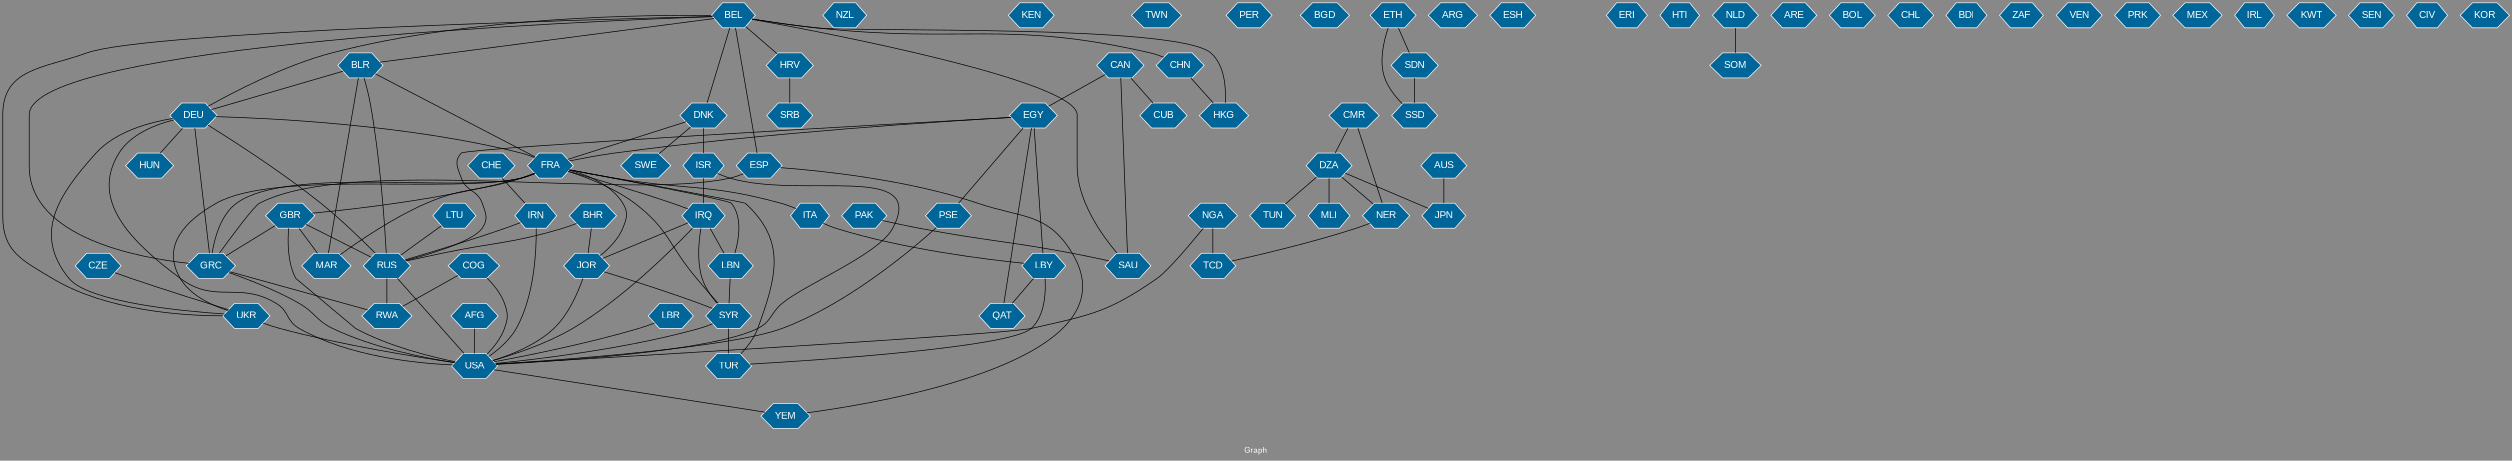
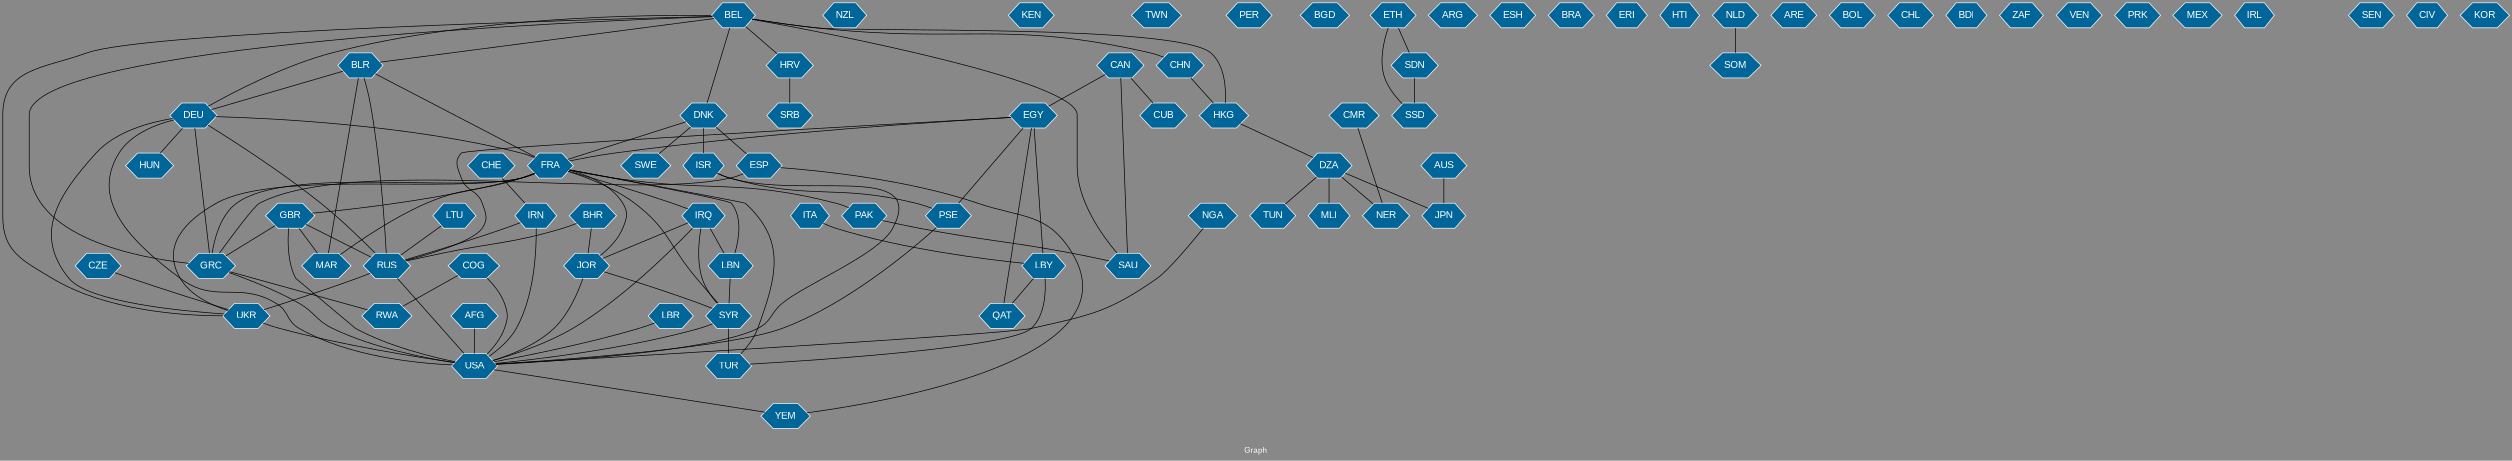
node "BRA": added
node "KWT": removed
edge "BEL" -- "ESP": now "DNK" -- "ESP"
edge "CMR" -- "DZA": now "HKG" -- "DZA"
edge "FRA" -- "ITA": now "FRA" -- "PAK"
edge "ISR" -- "IRQ": now "ISR" -- "PSE"
node "TCD": removed
edge "RUS" -- "RWA": now "RUS" -- "UKR"
